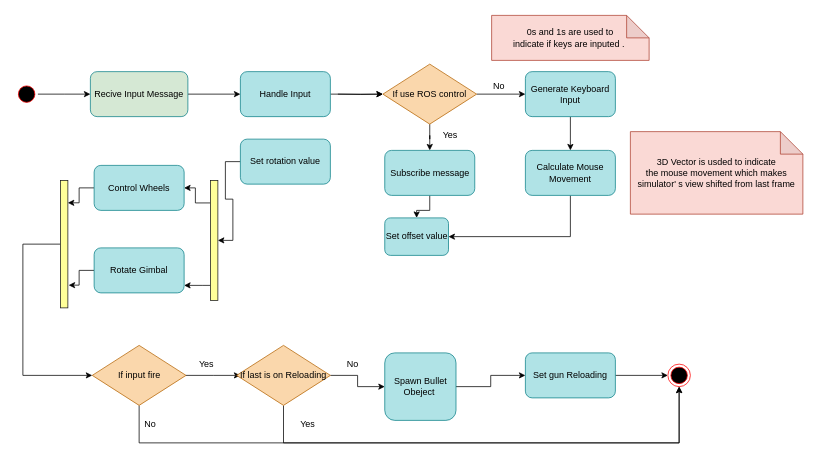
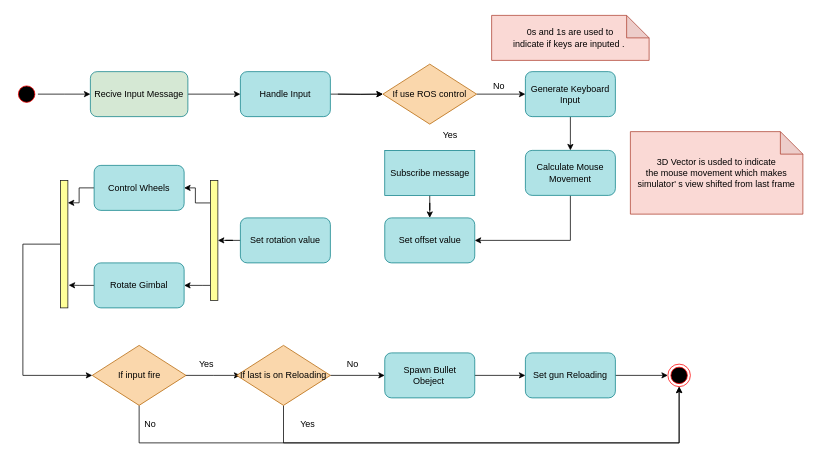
edge "If use ROS control" -> "Subscribe message": removed
node "Set rotation value": moved (285, 162) -> (285, 240)
node "Subscribe message": shape rounded rectangle -> rectangle
node "Set offset value": size 64x38 -> 90x45
node "Rotate Gimbal": moved (139, 270) -> (139, 285)
node "Spawn Bullet Obeject": size 71x68 -> 90x45
